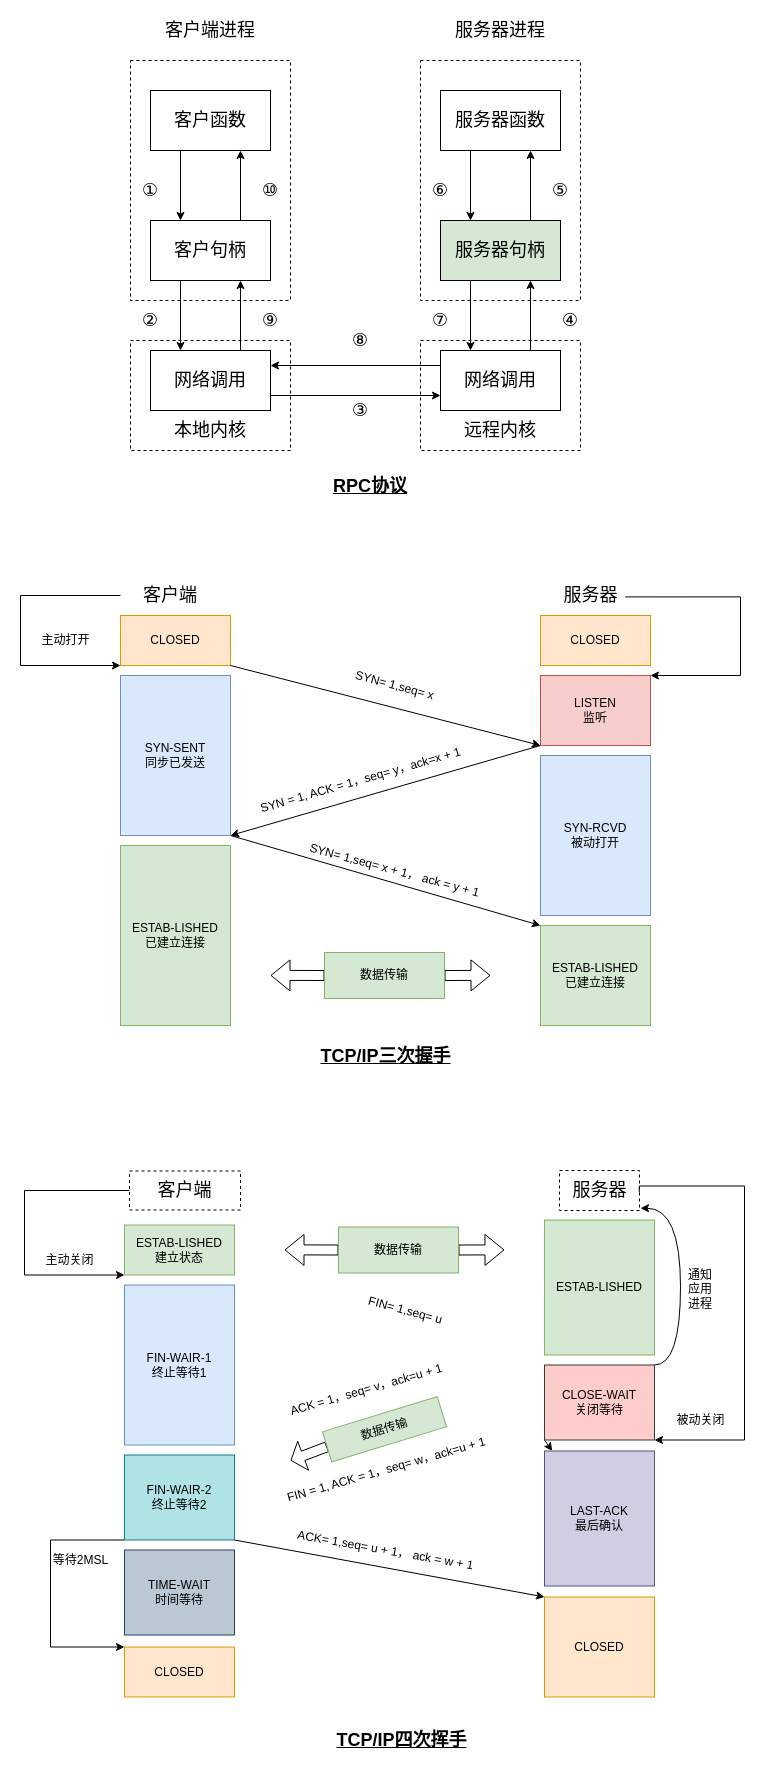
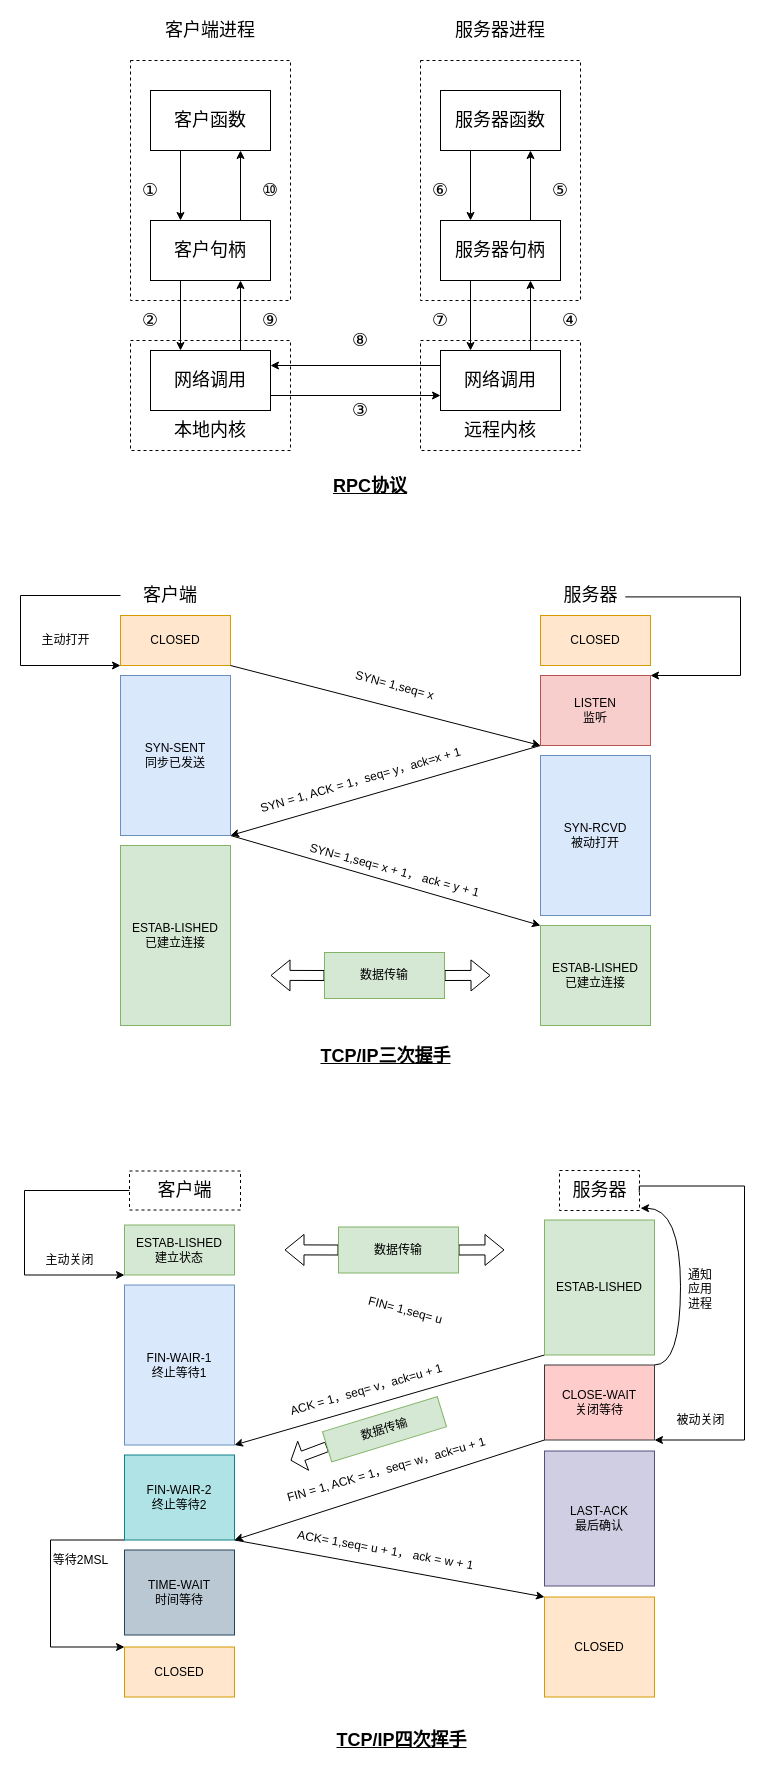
node "服务器句柄": fillcolor #d5e8d4 -> #ffffff
edge "ESTAB-LISHED" -> "FIN-WAIR-1 终止等待1": added
edge "CLOSE-WAIT 关闭等待" -> "LAST-ACK 最后确认": now "CLOSE-WAIT 关闭等待" -> "FIN-WAIR-2 终止等待2"
